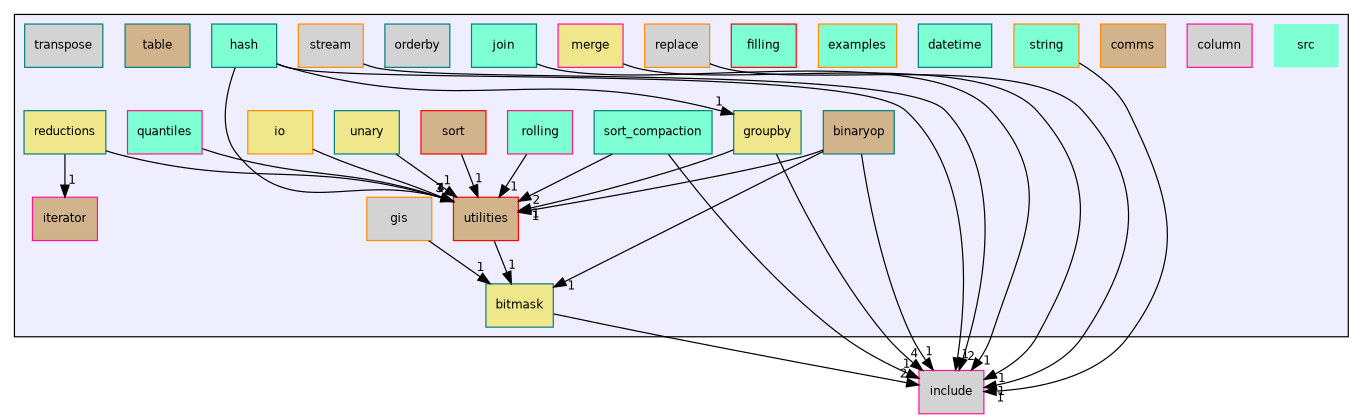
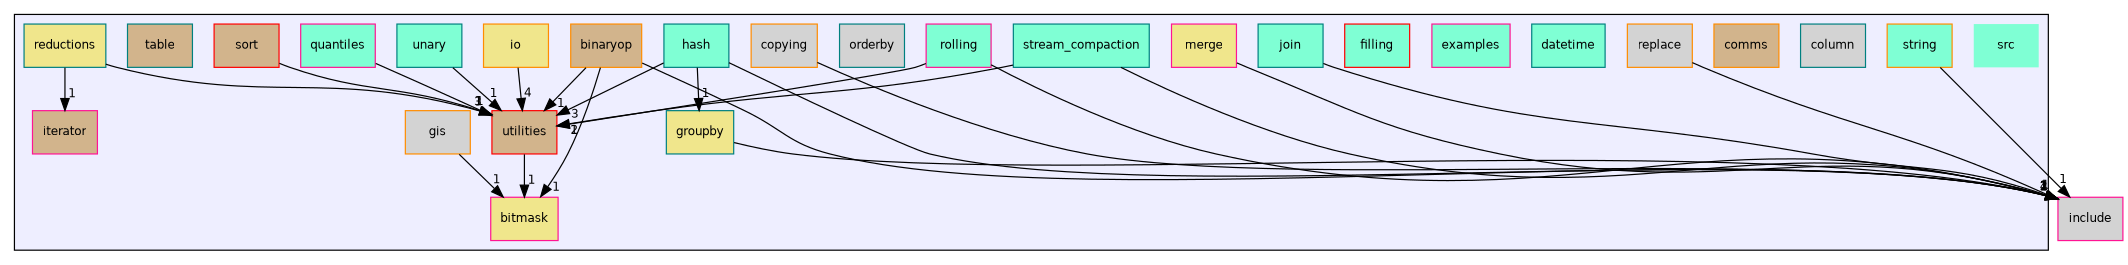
node "transpose": removed
node "stream": label "stream" -> "copying"
node "examples": color darkorange -> deeppink
node "column": color deeppink -> teal
node "unary": fillcolor khaki -> aquamarine
node "sort_compaction": label "sort_compaction" -> "stream_compaction"
node "binaryop": color teal -> darkorange
edge "groupby" -> "utilities": removed
node "bitmask": color teal -> deeppink
edge "bitmask" -> "include": now "rolling" -> "include"
